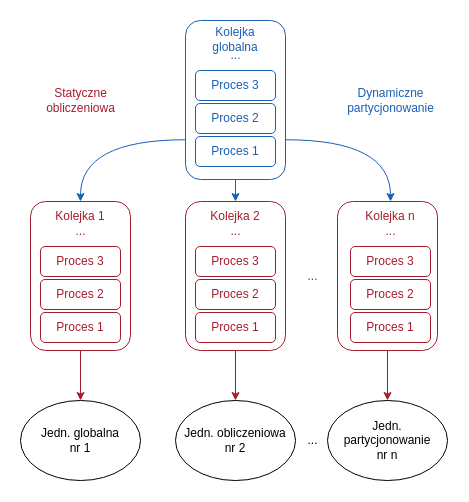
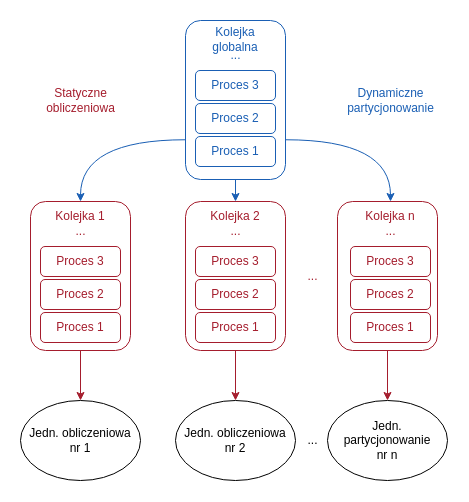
node "Jedn. globalna nr 1": label "Jedn. globalna nr 1" -> "Jedn. obliczeniowa nr 1"
